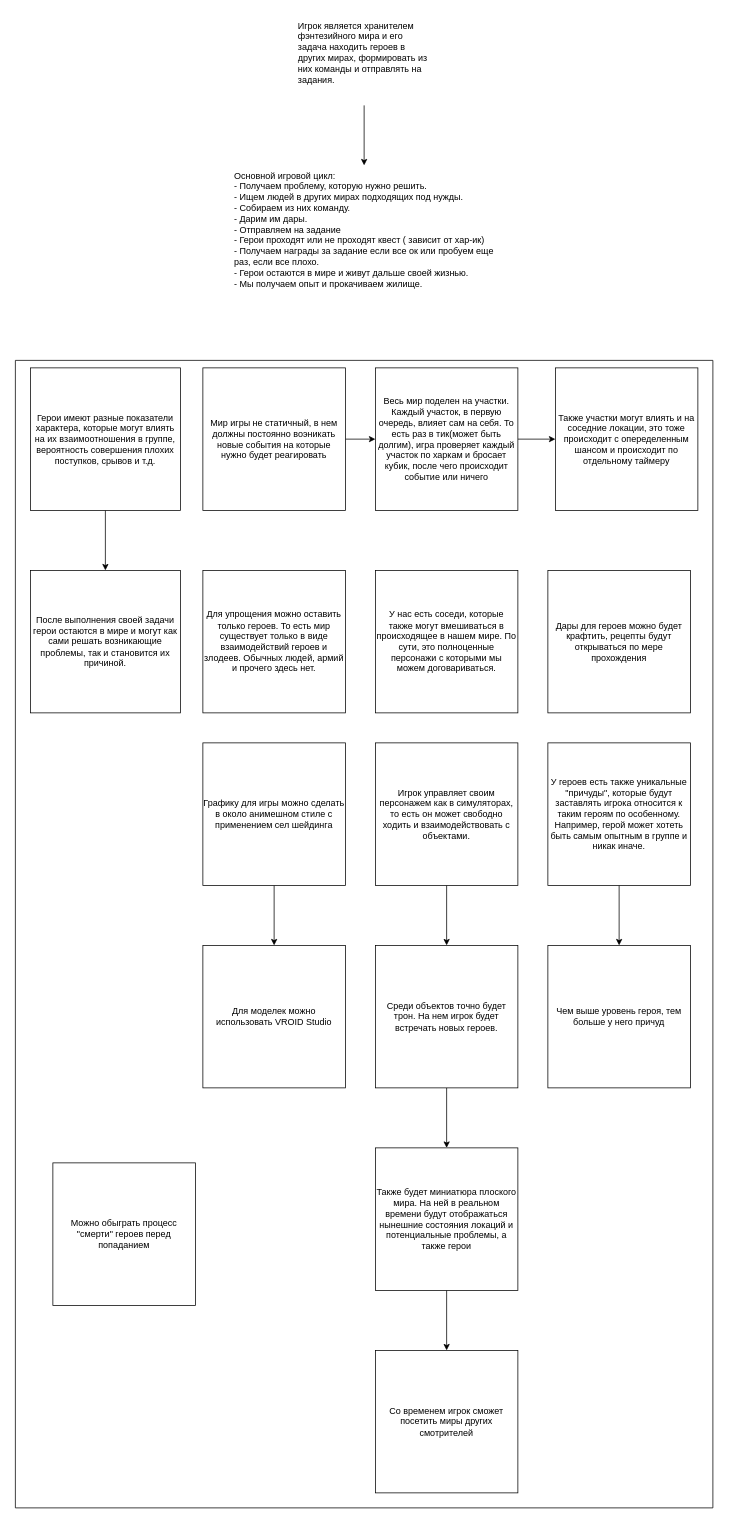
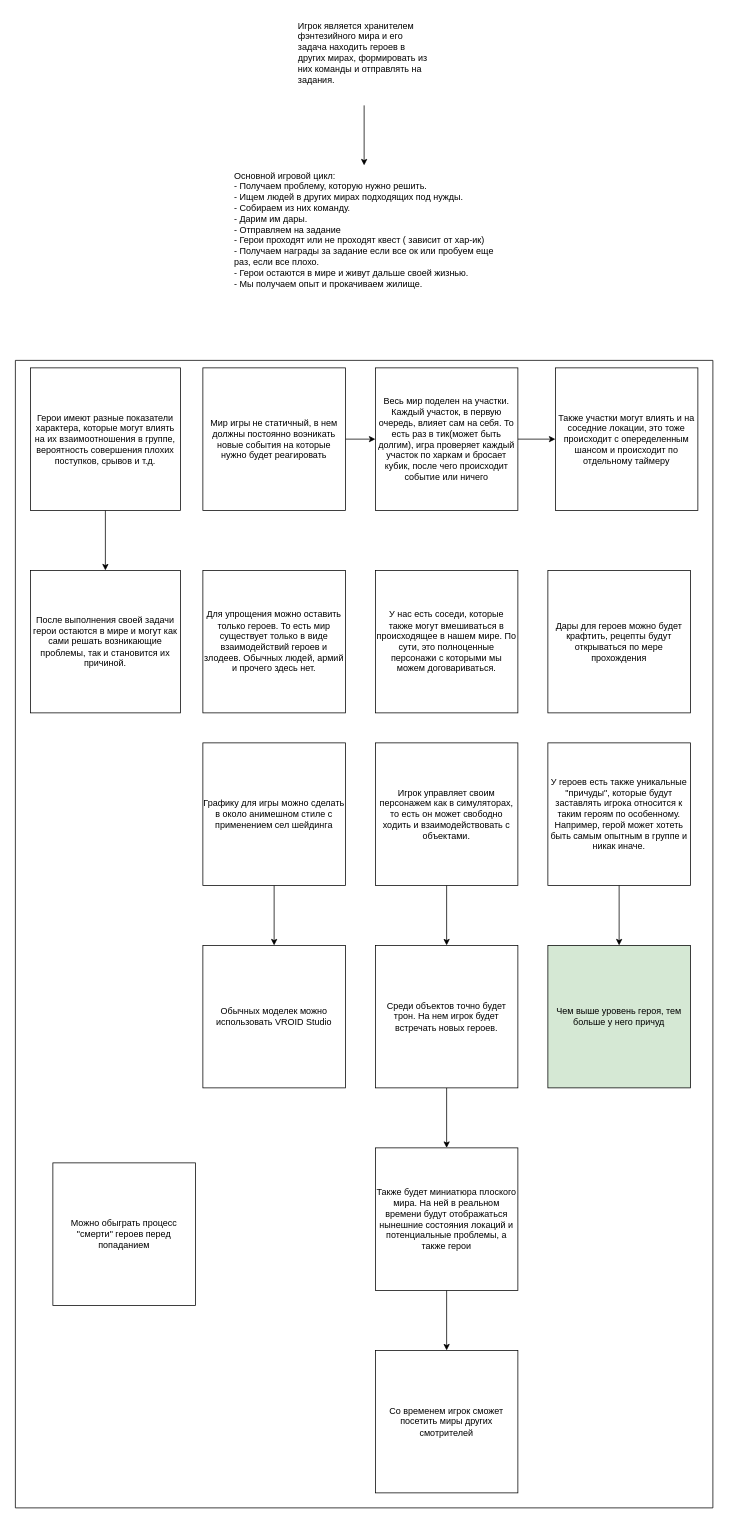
node "Для моделек можно использовать VROID Studio": label "Для моделек можно использовать VROID Studio" -> "Обычных моделек можно использовать VROID Studio"
node "Чем выше уровень героя, тем больше у него причуд": fillcolor #ffffff -> #d5e8d4
